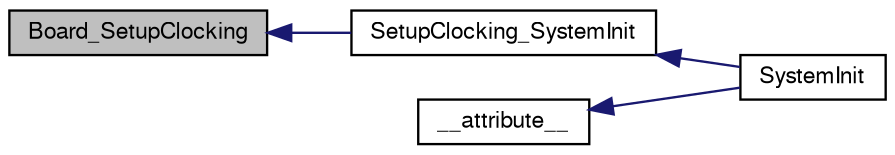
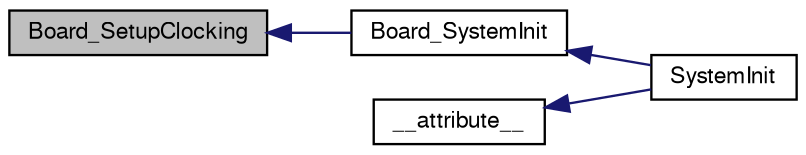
node "SetupClocking_SystemInit": label "SetupClocking_SystemInit" -> "Board_SystemInit"
